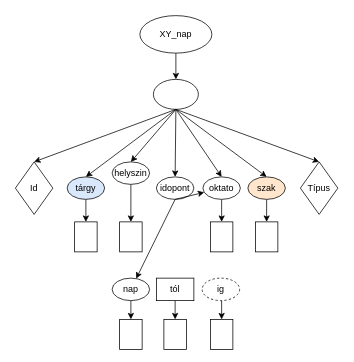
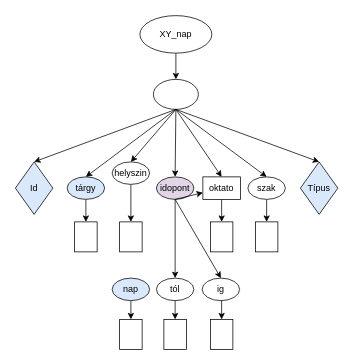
node "Id": fillcolor #ffffff -> #dae8fc
node "idopont": fillcolor #ffffff -> #e1d5e7
node "oktato": shape ellipse -> rectangle
node "szak": fillcolor #ffe6cc -> #ffffff
node "Típus": fillcolor #ffffff -> #dae8fc
edge "idopont" -> "nap": now "idopont" -> "ig"
edge "idopont" -> "tól": added
node "nap": fillcolor #ffffff -> #dae8fc
node "tól": shape rectangle -> ellipse
node "ig": style dashed -> solid
